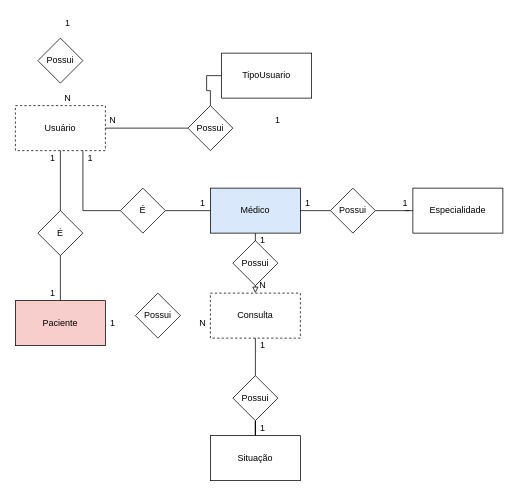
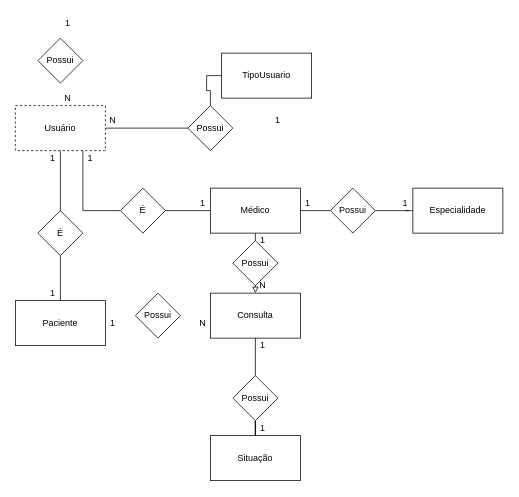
node "Médico": fillcolor #dae8fc -> #ffffff
node "Consulta": style dashed -> solid
node "Paciente": fillcolor #f8cecc -> #ffffff
